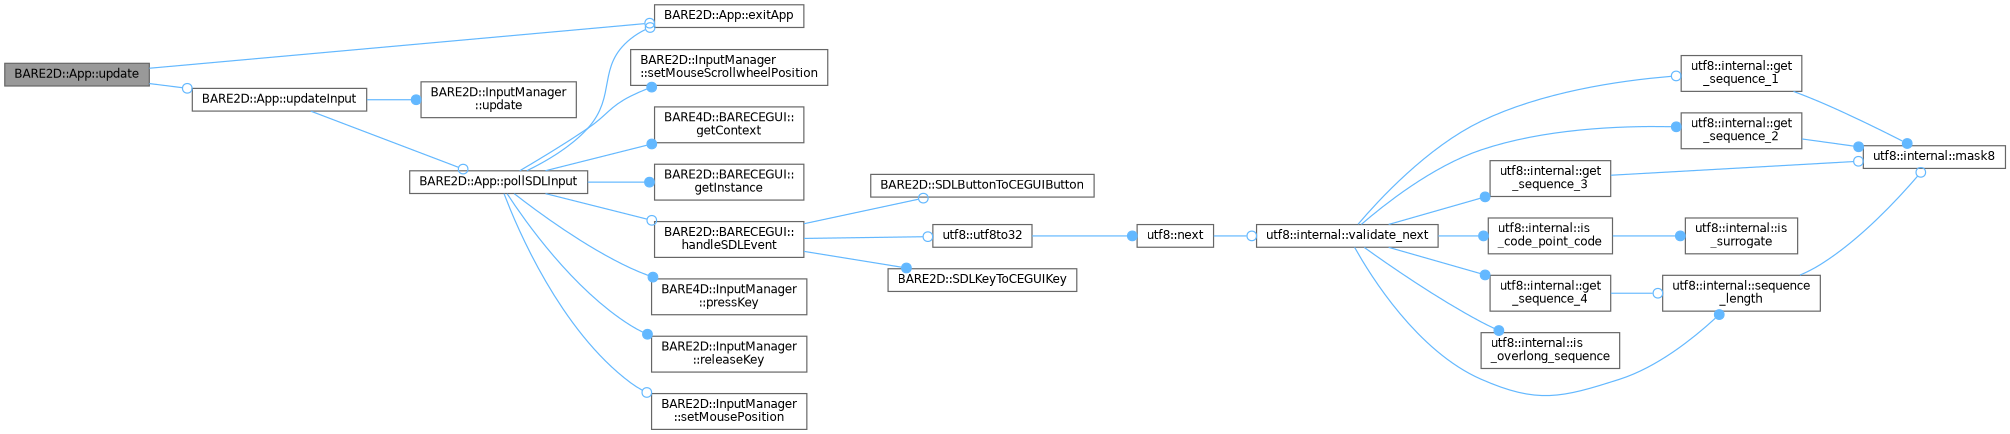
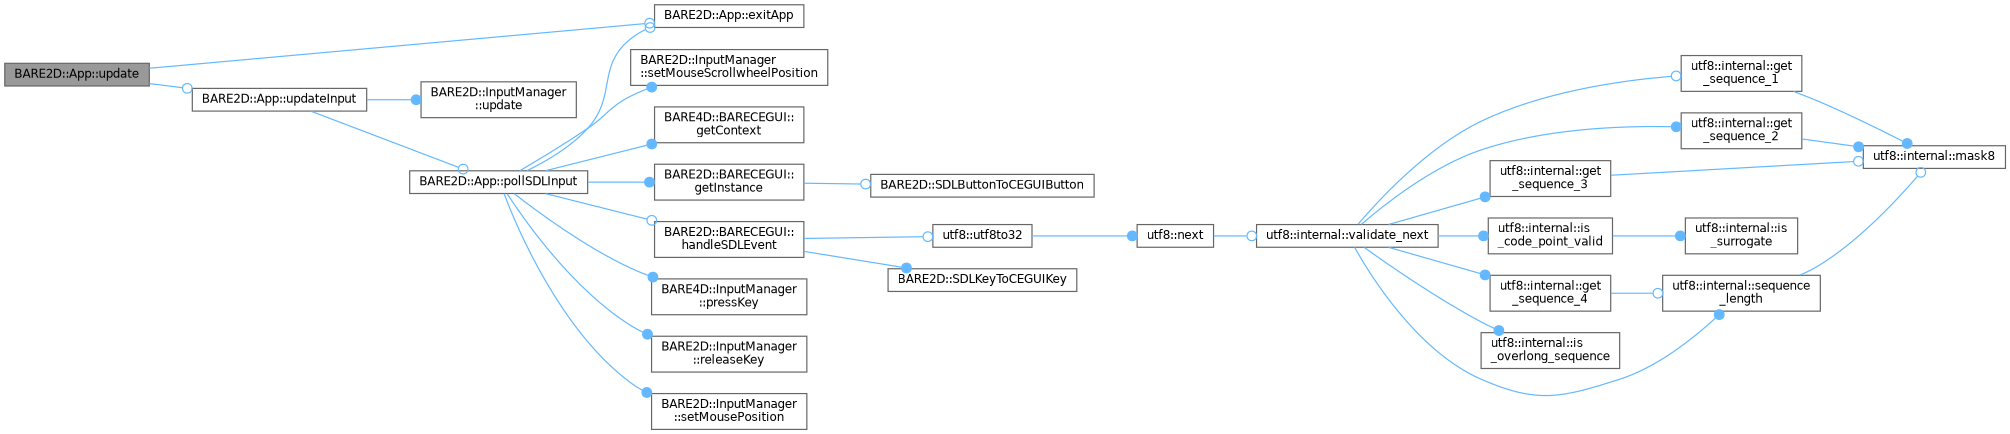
edge "BARE2D::BARECEGUI:: handleSDLEvent" -> "BARE2D::SDLButtonToCEGUIButton": now "BARE2D::BARECEGUI:: getInstance" -> "BARE2D::SDLButtonToCEGUIButton"
node "utf8::internal::is _code_point_code": label "utf8::internal::is _code_point_code" -> "utf8::internal::is _code_point_valid"
edge "BARE2D::App::pollSDLInput" -> "BARE2D::InputManager ::setMousePosition": arrowhead odot -> dot
